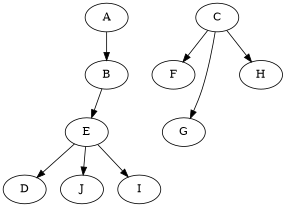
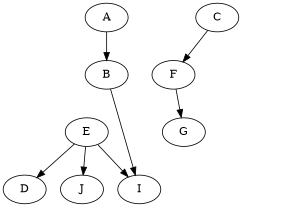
edge "C" -> "G": now "F" -> "G"
node "H": removed
edge "B" -> "E": now "B" -> "I"
